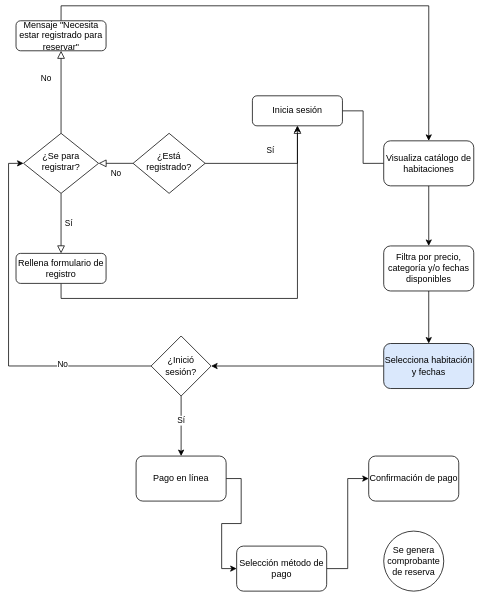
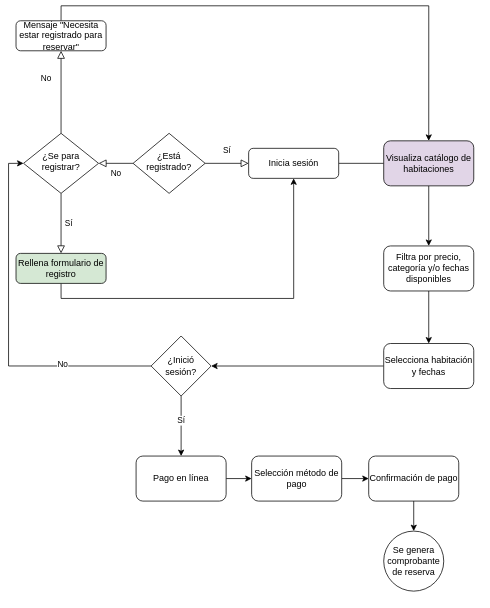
node "Inicia sesión": moved (297, 111) -> (294, 163)
node "Visualiza catálogo de habitaciones": fillcolor #ffffff -> #e1d5e7
node "Rellena formulario de registro": fillcolor #ffffff -> #d5e8d4
node "Selecciona habitación y fechas": fillcolor #dae8fc -> #ffffff
edge "Confirmación de pago" -> "Se genera comprobante de reserva": added
node "Selección método de pago": moved (282, 568) -> (297, 478)
